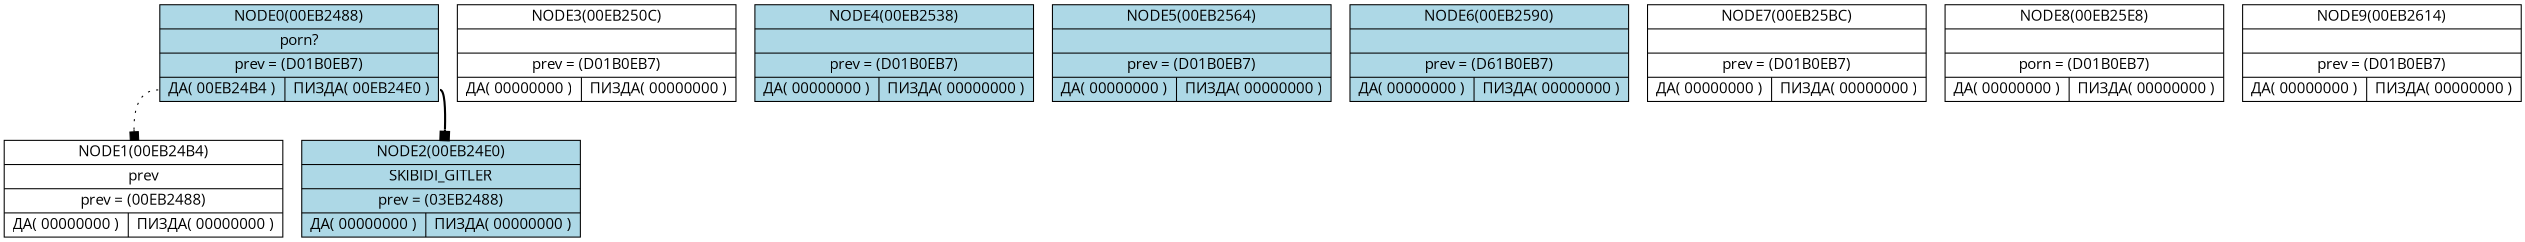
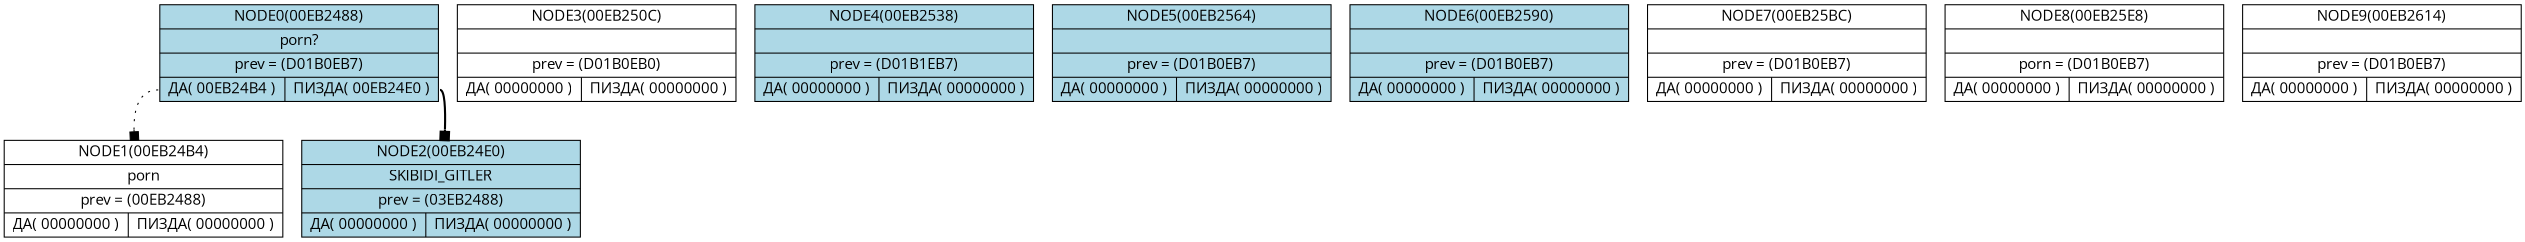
node "NODE3(00EB250C)": text "prev = (D01B0EB7)" -> "prev = (D01B0EB0)"
node "NODE4(00EB2538)": text "prev = (D01B0EB7)" -> "prev = (D01B1EB7)"
node "NODE6(00EB2590)": text "prev = (D61B0EB7)" -> "prev = (D01B0EB7)"
node "NODE1(00EB24B4)": text "prev" -> "porn"
